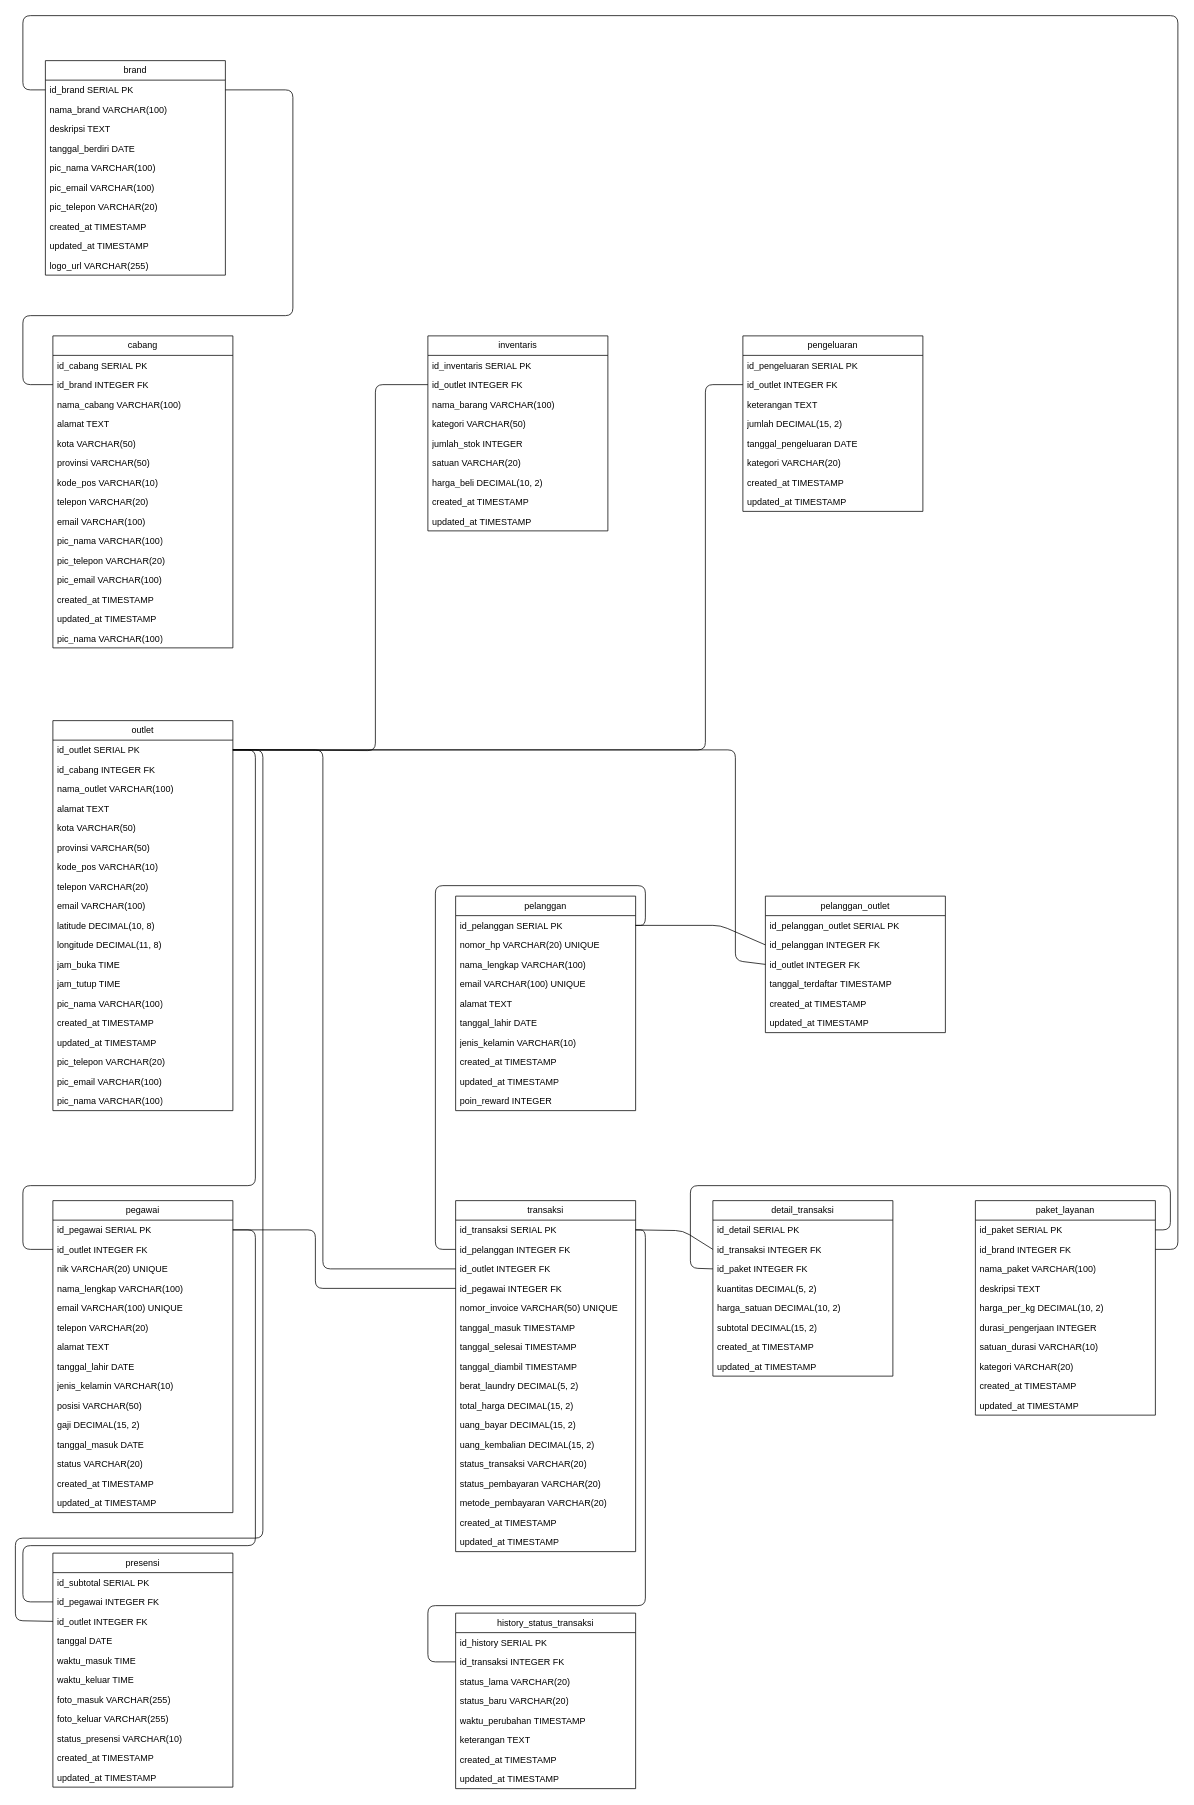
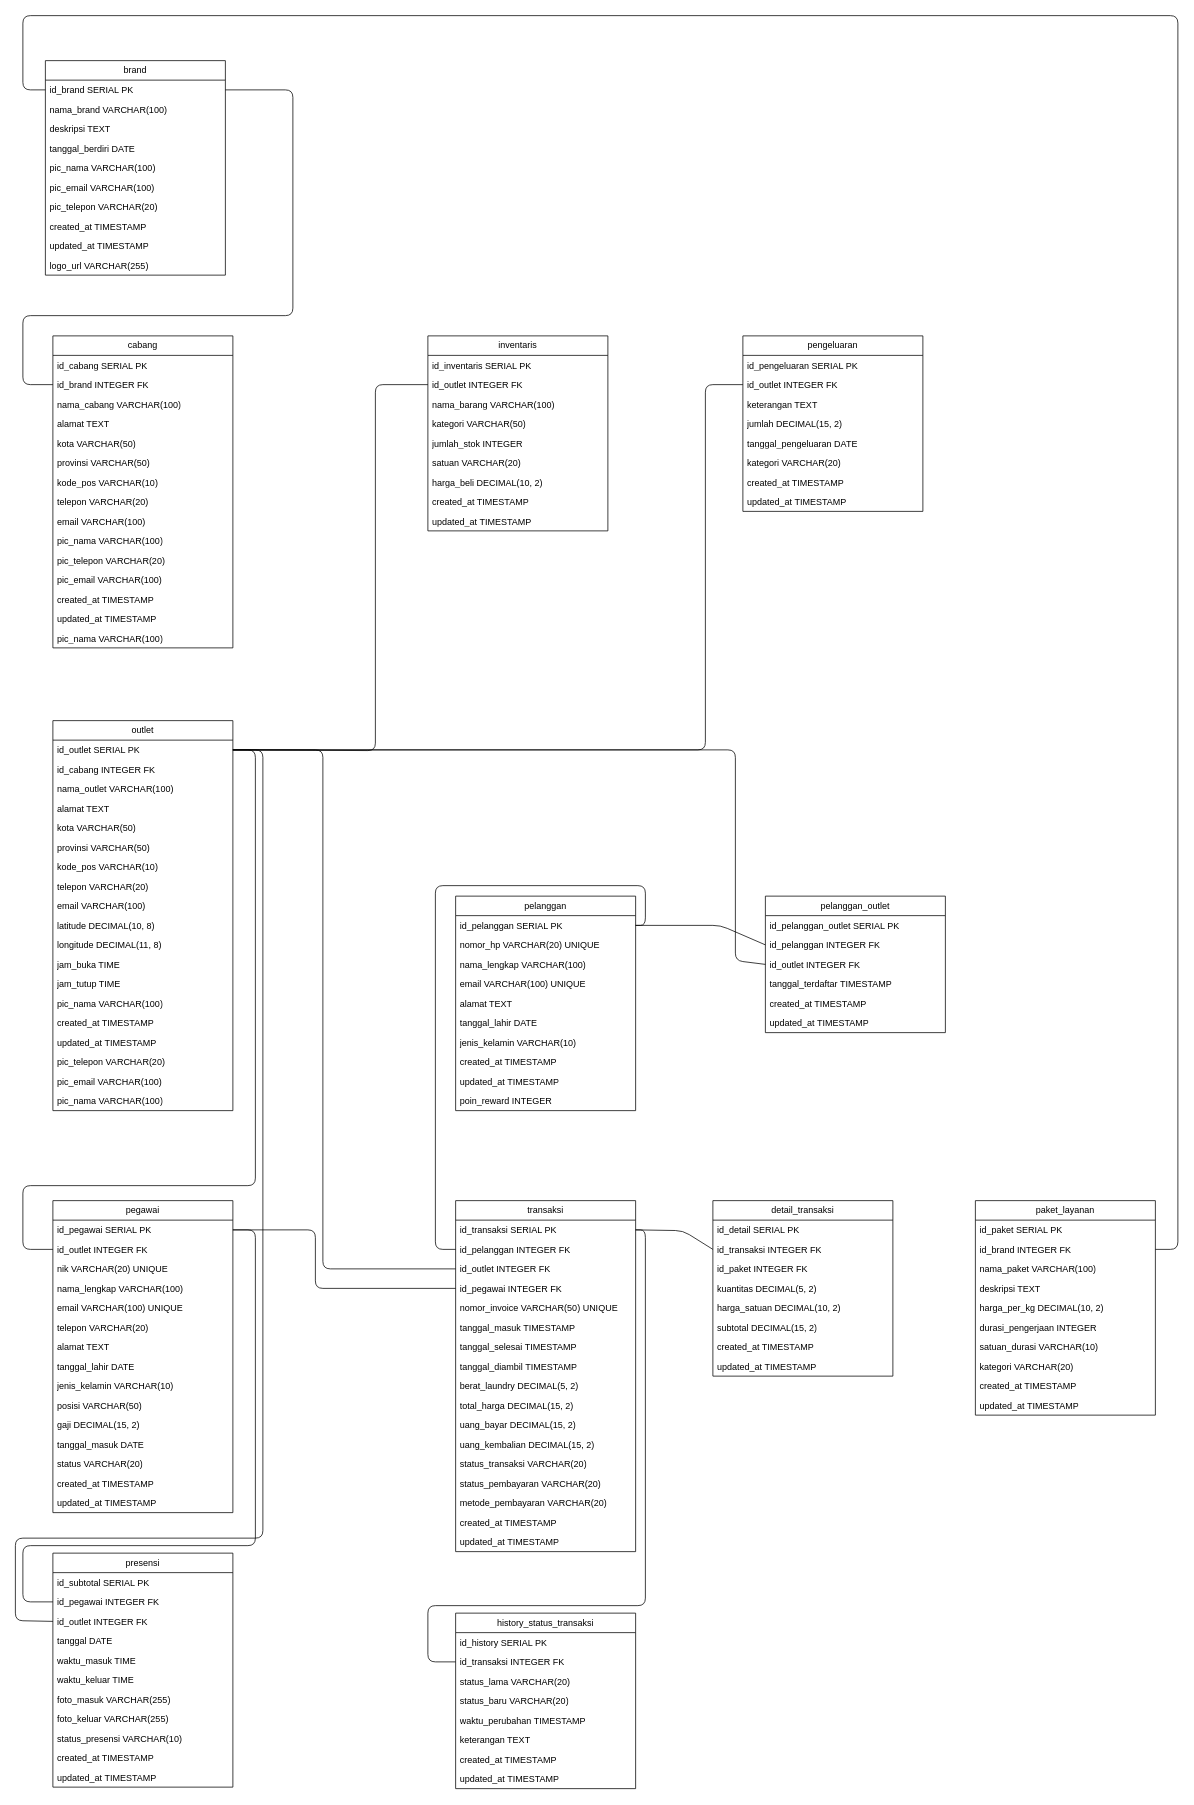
edge "id_paket SERIAL PK" -- "id_paket INTEGER FK": removed
